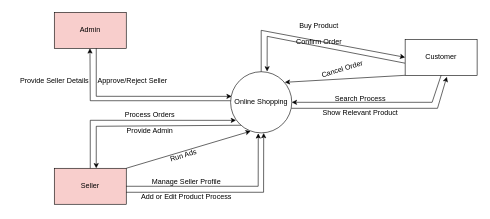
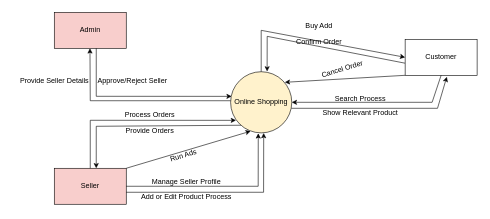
node "Buy Product": label "Buy Product" -> "Buy Add"
node "Online Shopping": fillcolor #ffffff -> #fff2cc
node "Provide Admin": label "Provide Admin" -> "Provide Orders"
